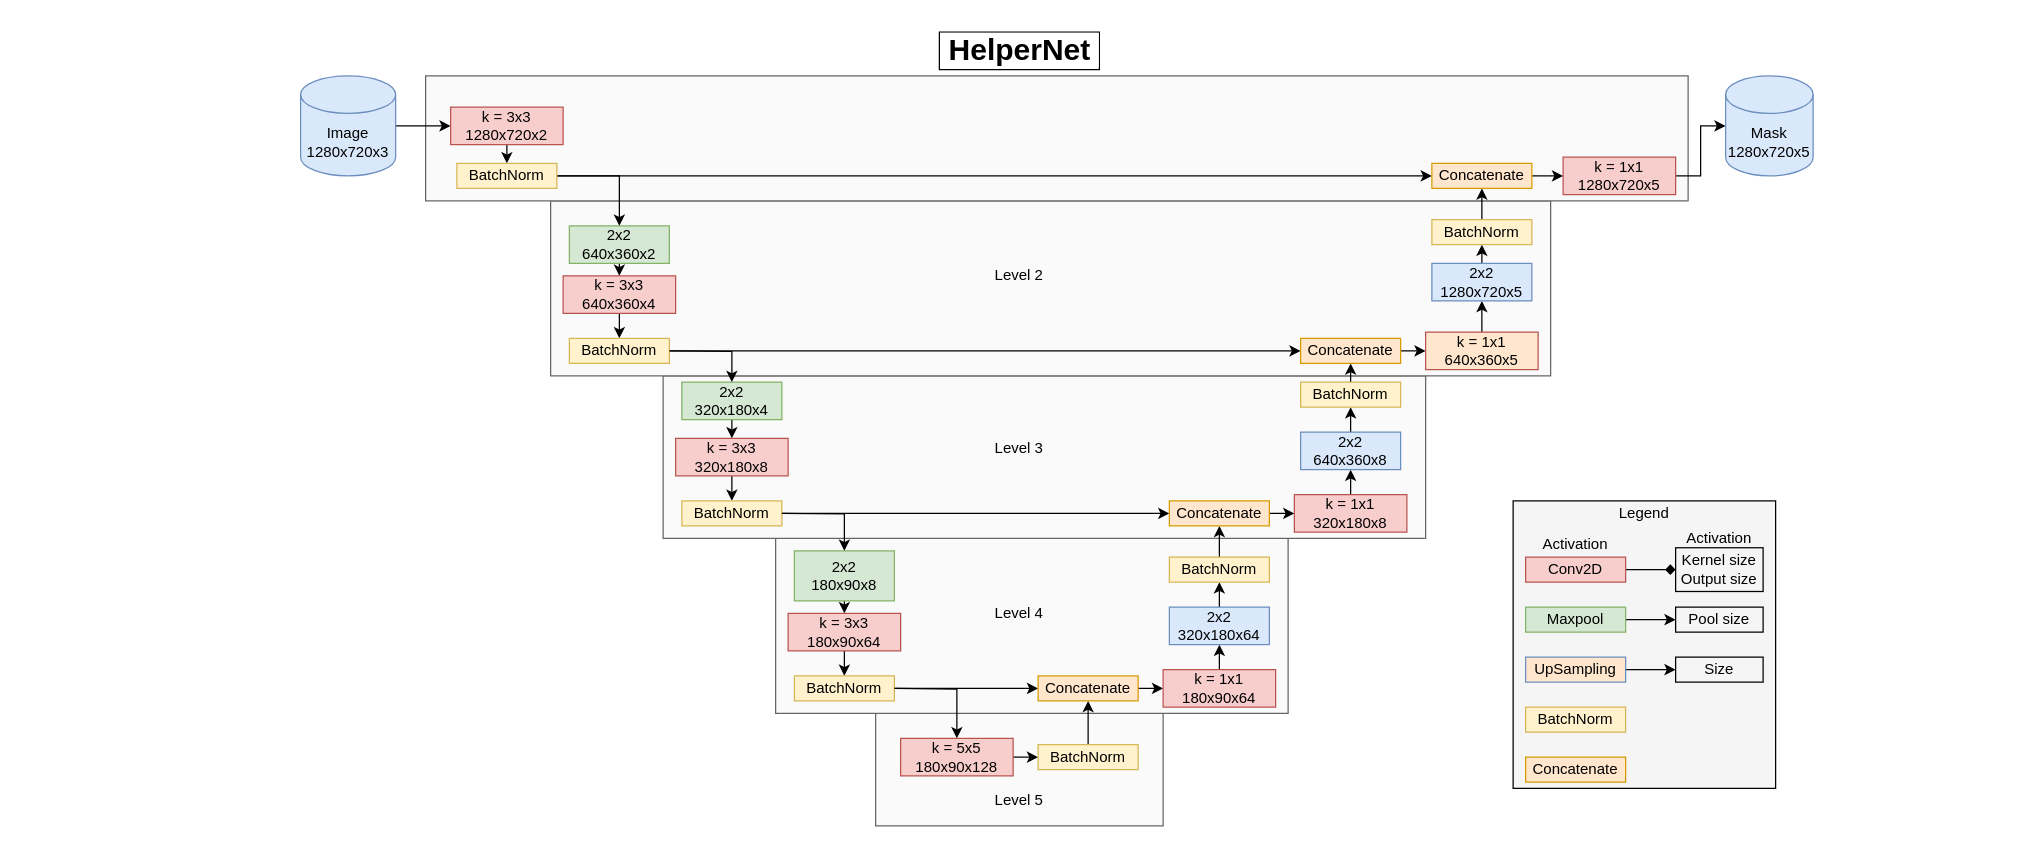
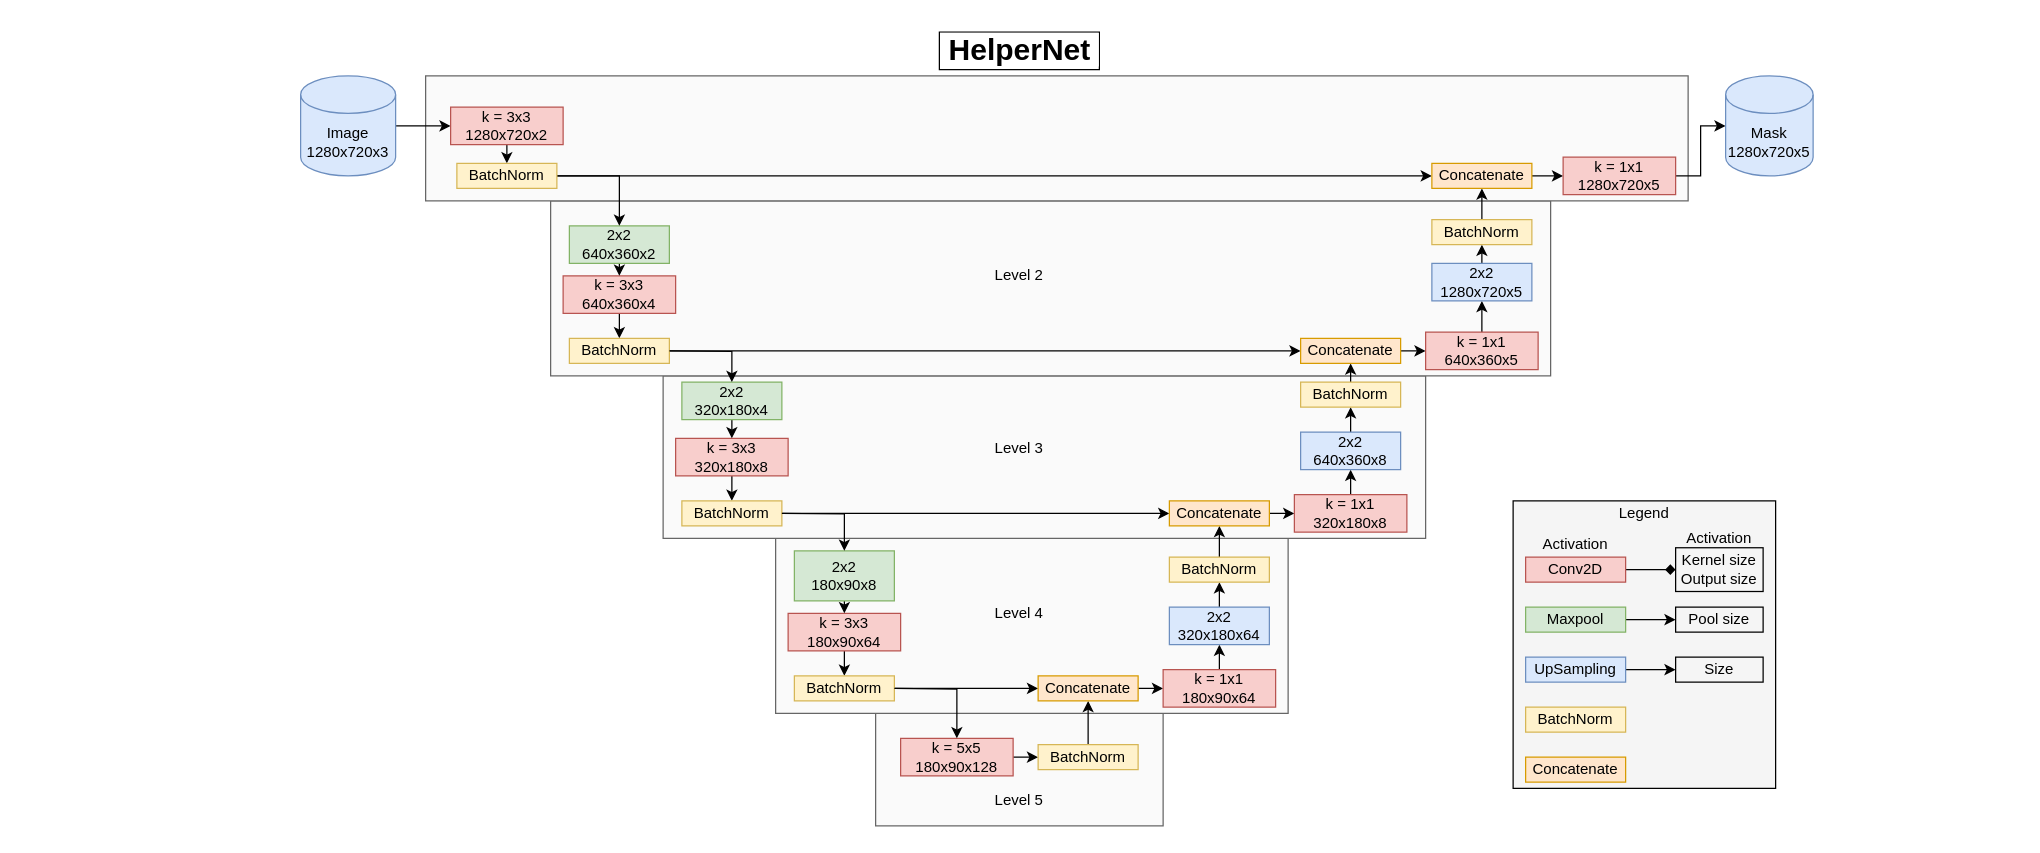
node "k = 1x1 640x360x5": fillcolor #ffe6cc -> #f8cecc
node "UpSampling": fillcolor #ffe6cc -> #dae8fc
